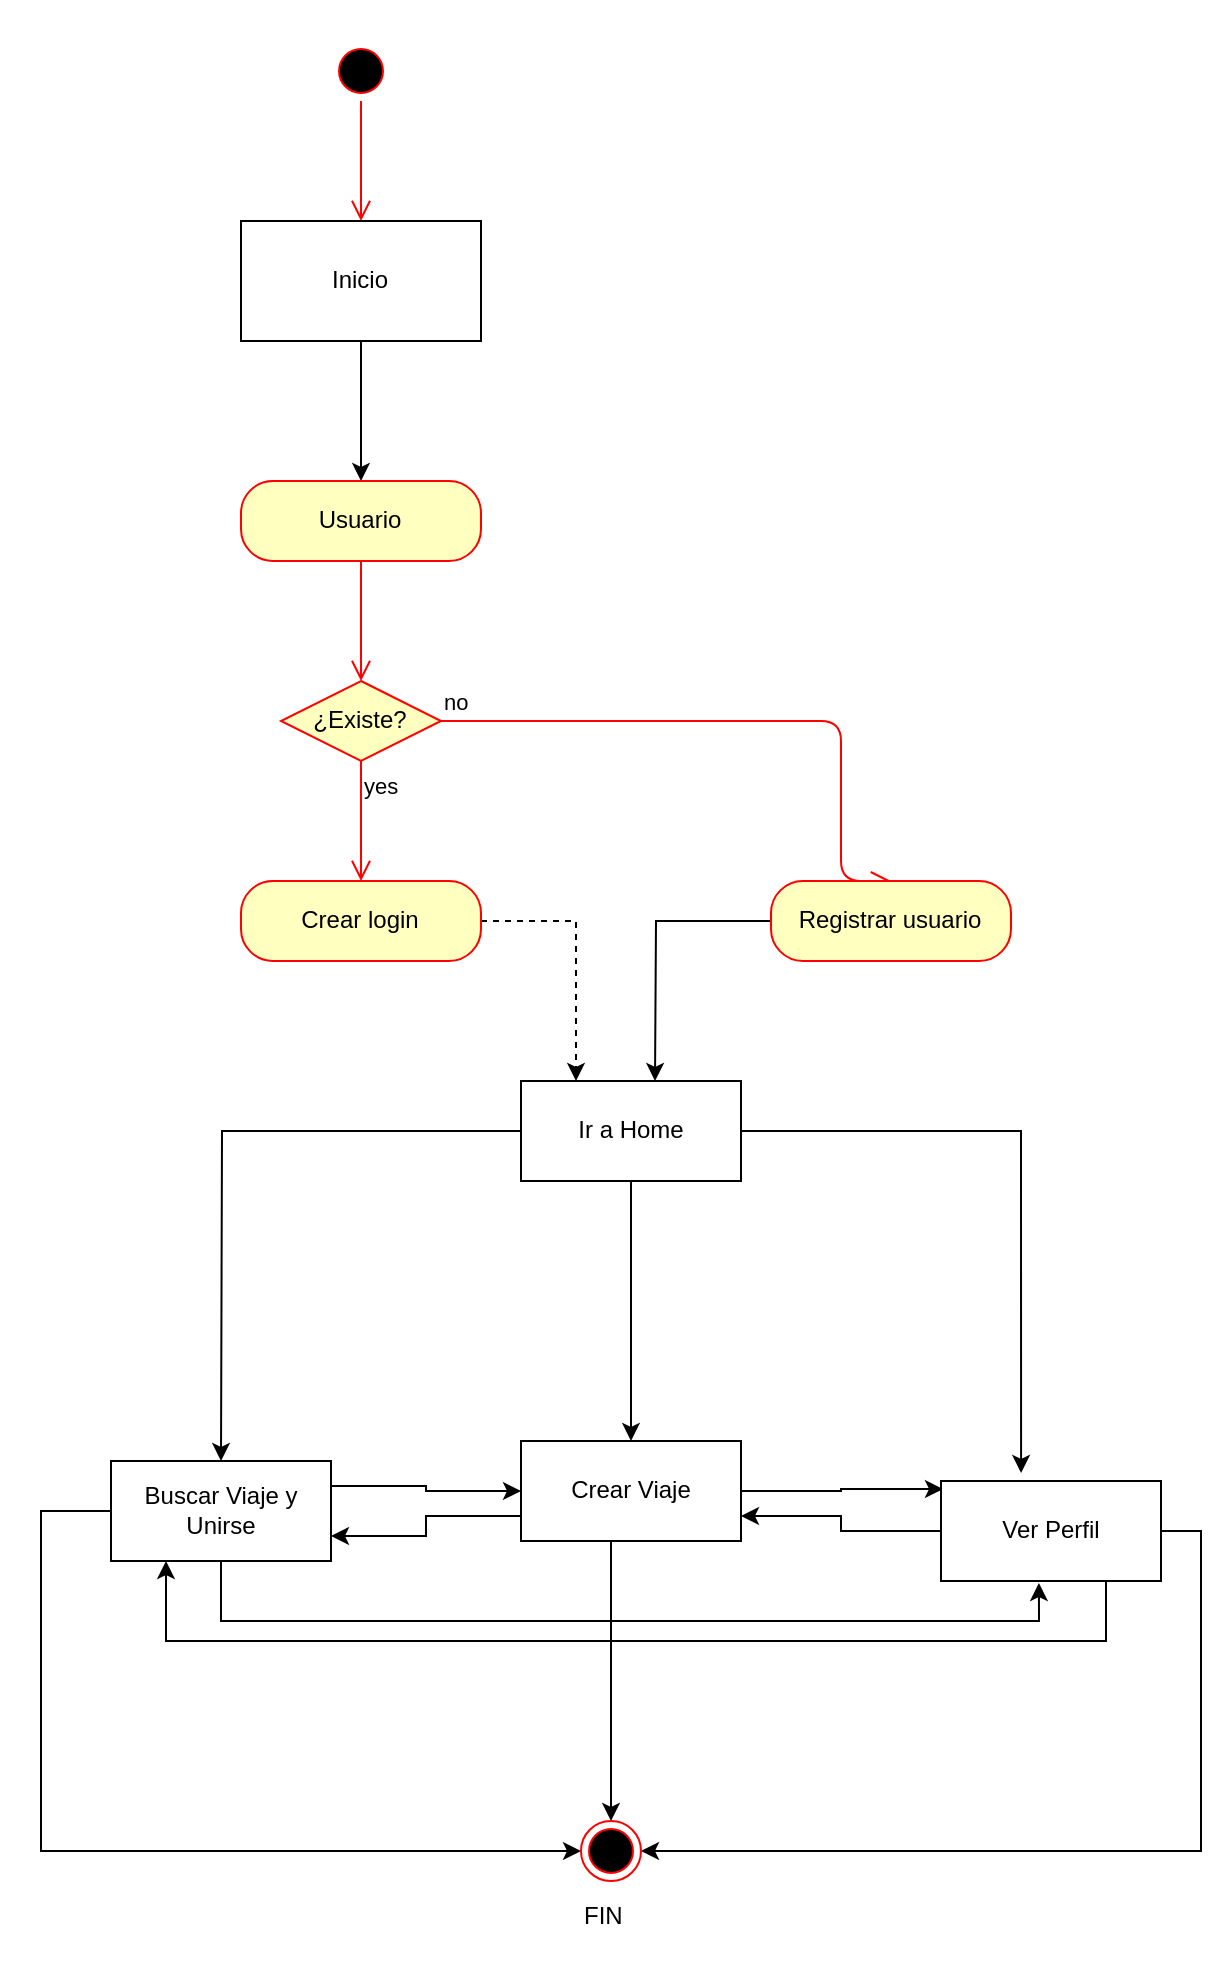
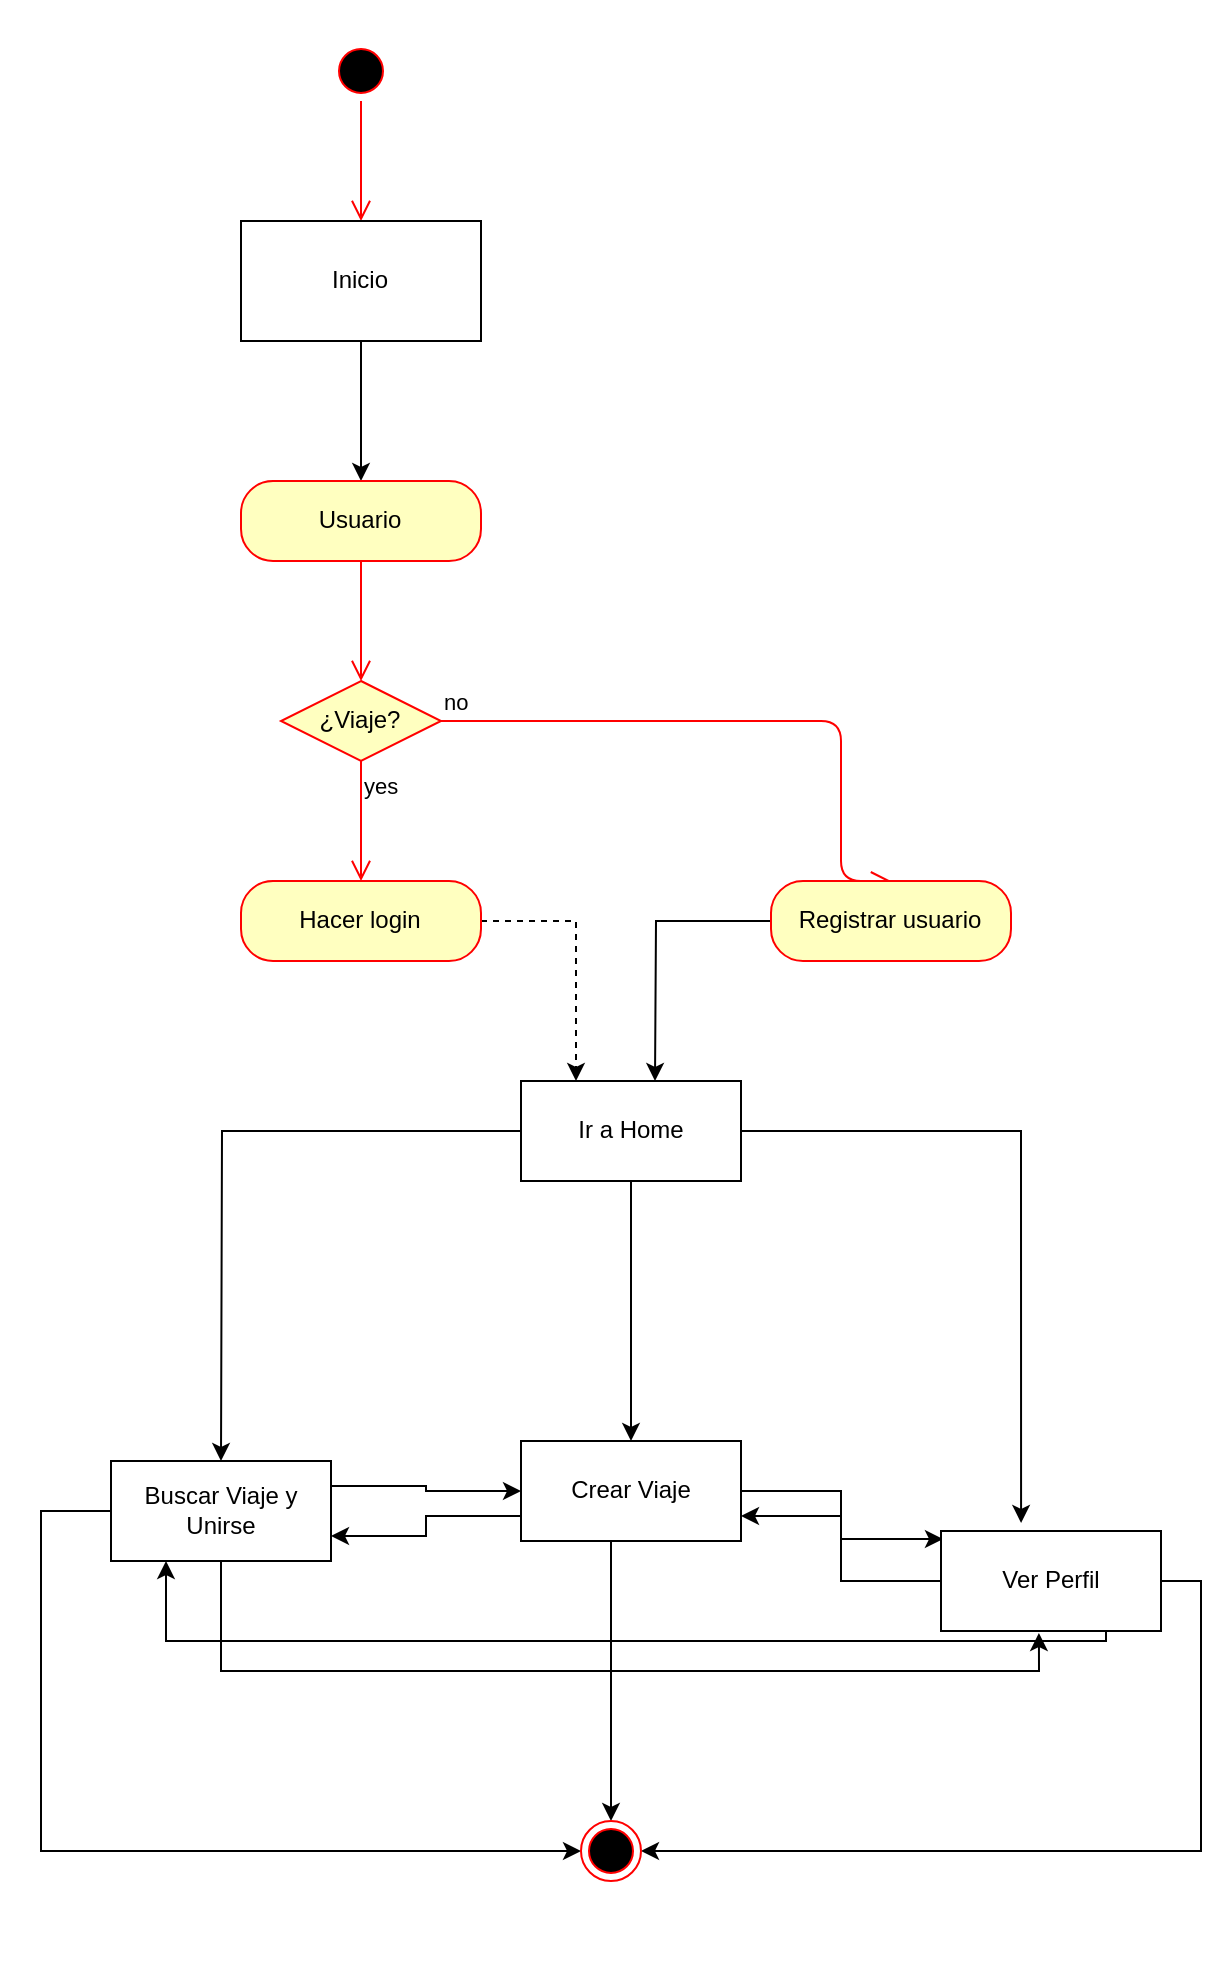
node "¿Existe?": label "¿Existe?" -> "¿Viaje?"
node "Crear login": label "Crear login" -> "Hacer login"
node "Ver Perfil": moved (1051, 1531) -> (1051, 1581)
node "FIN": removed
